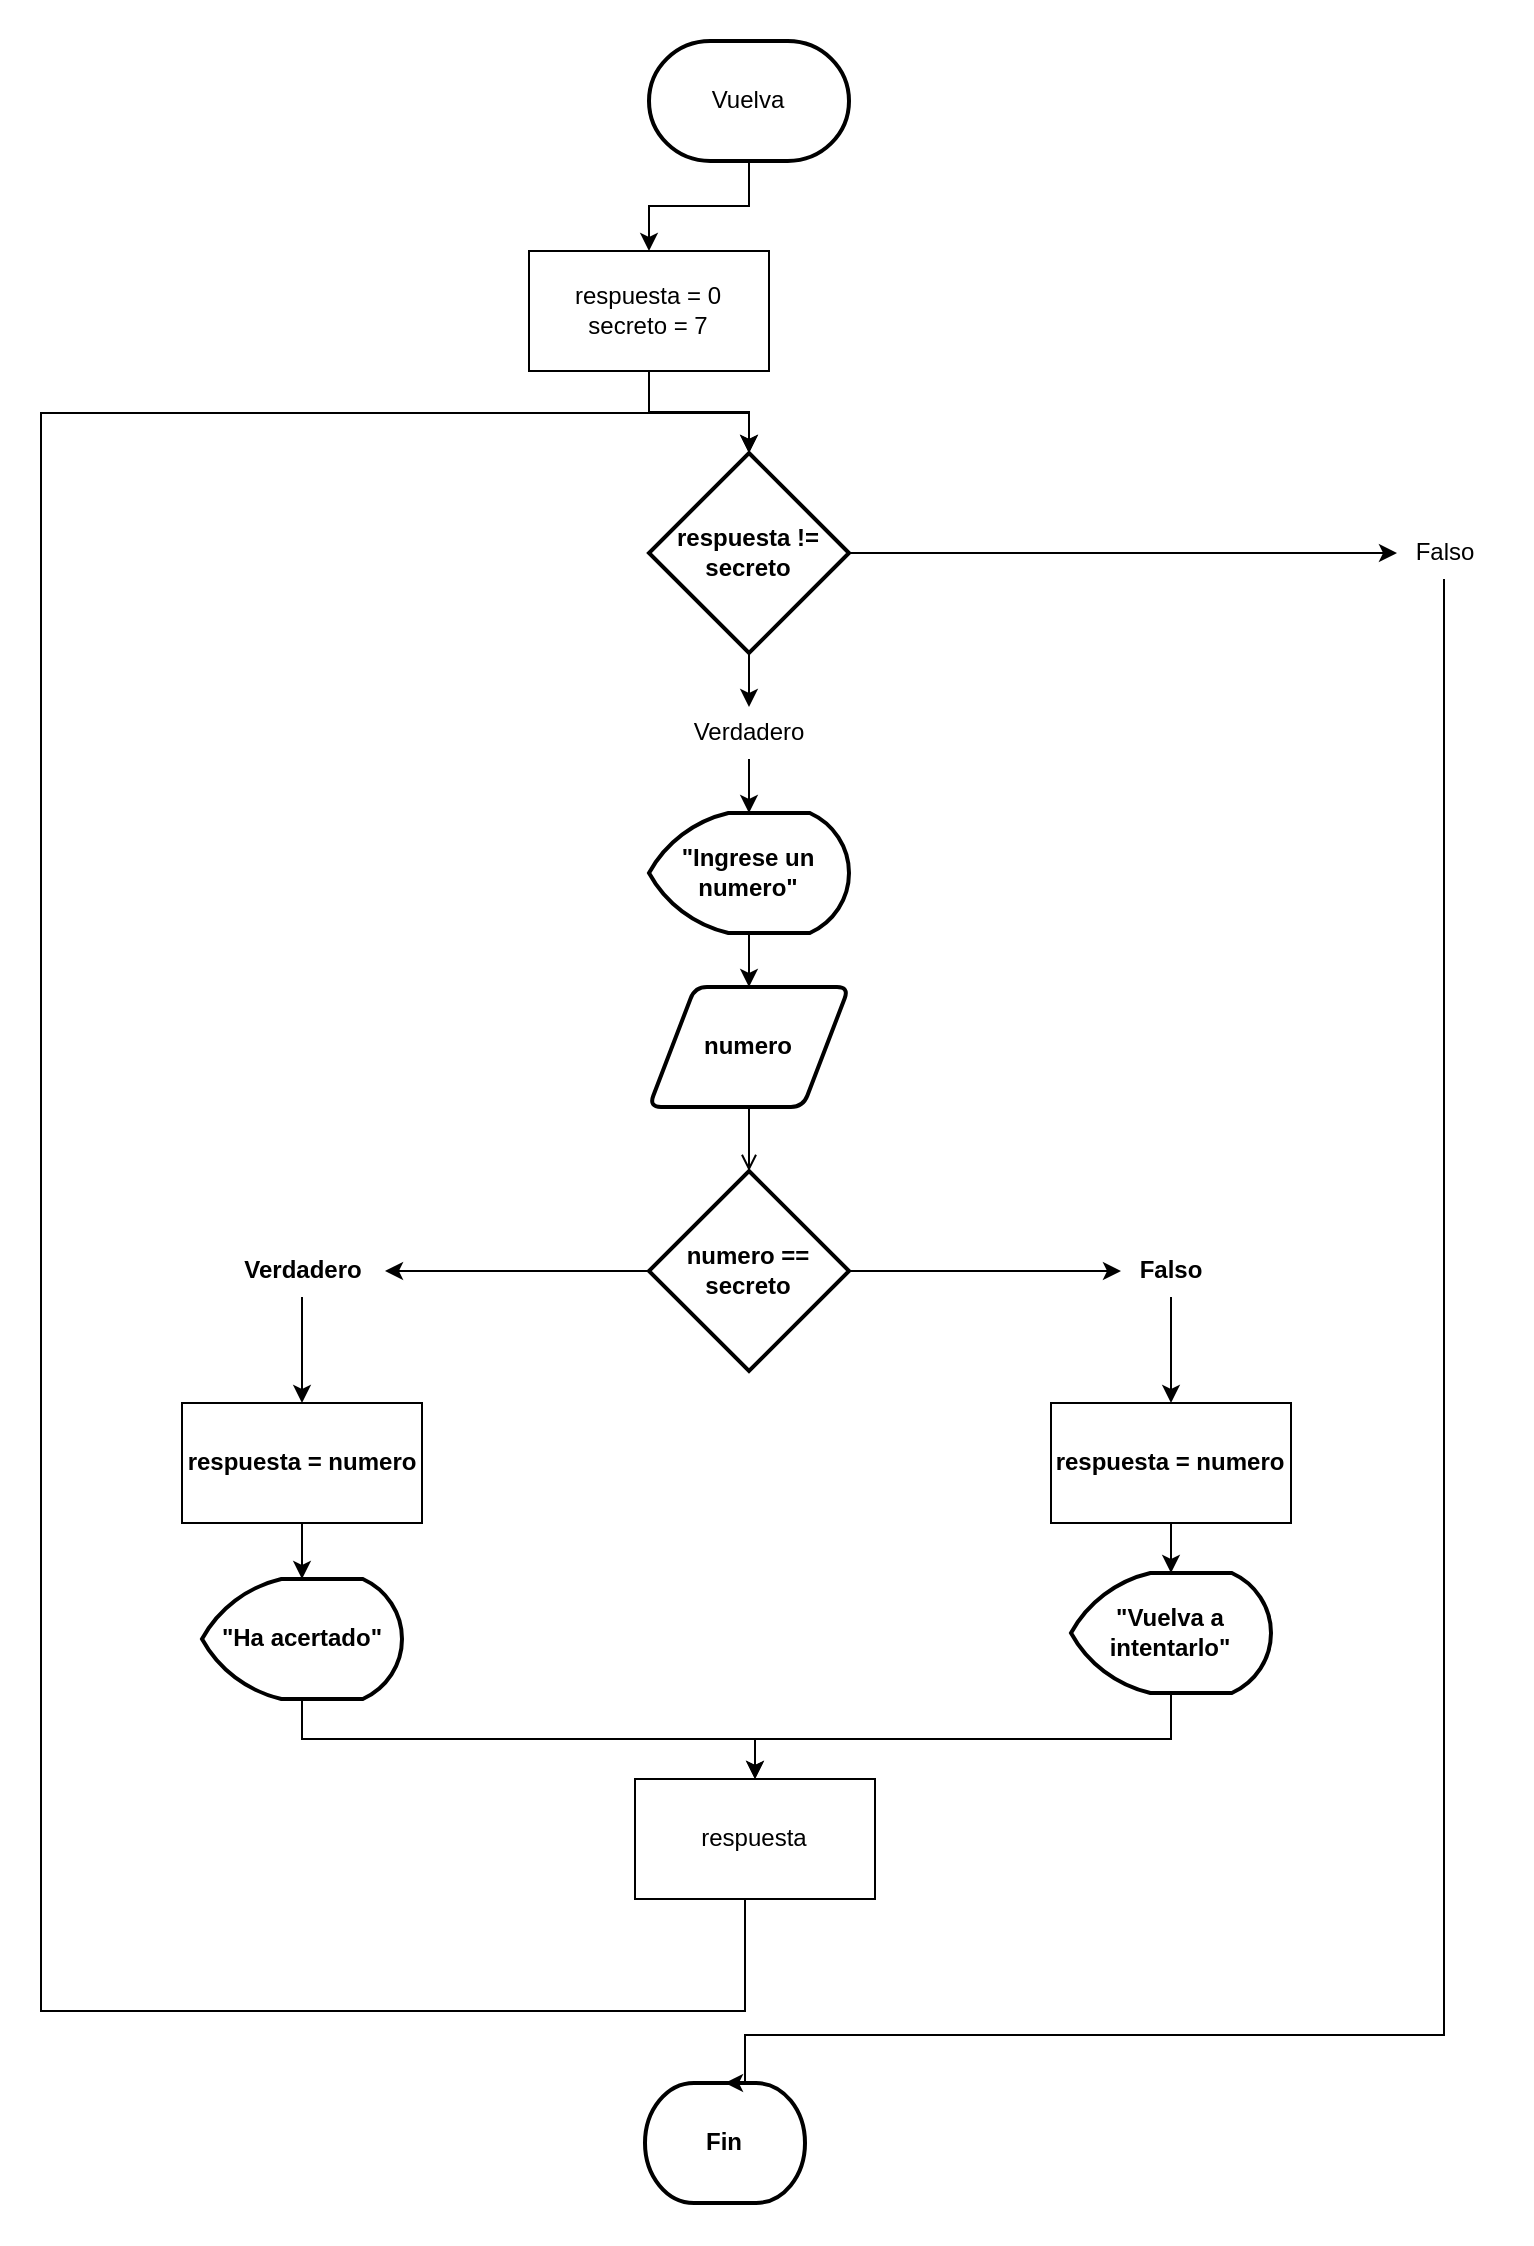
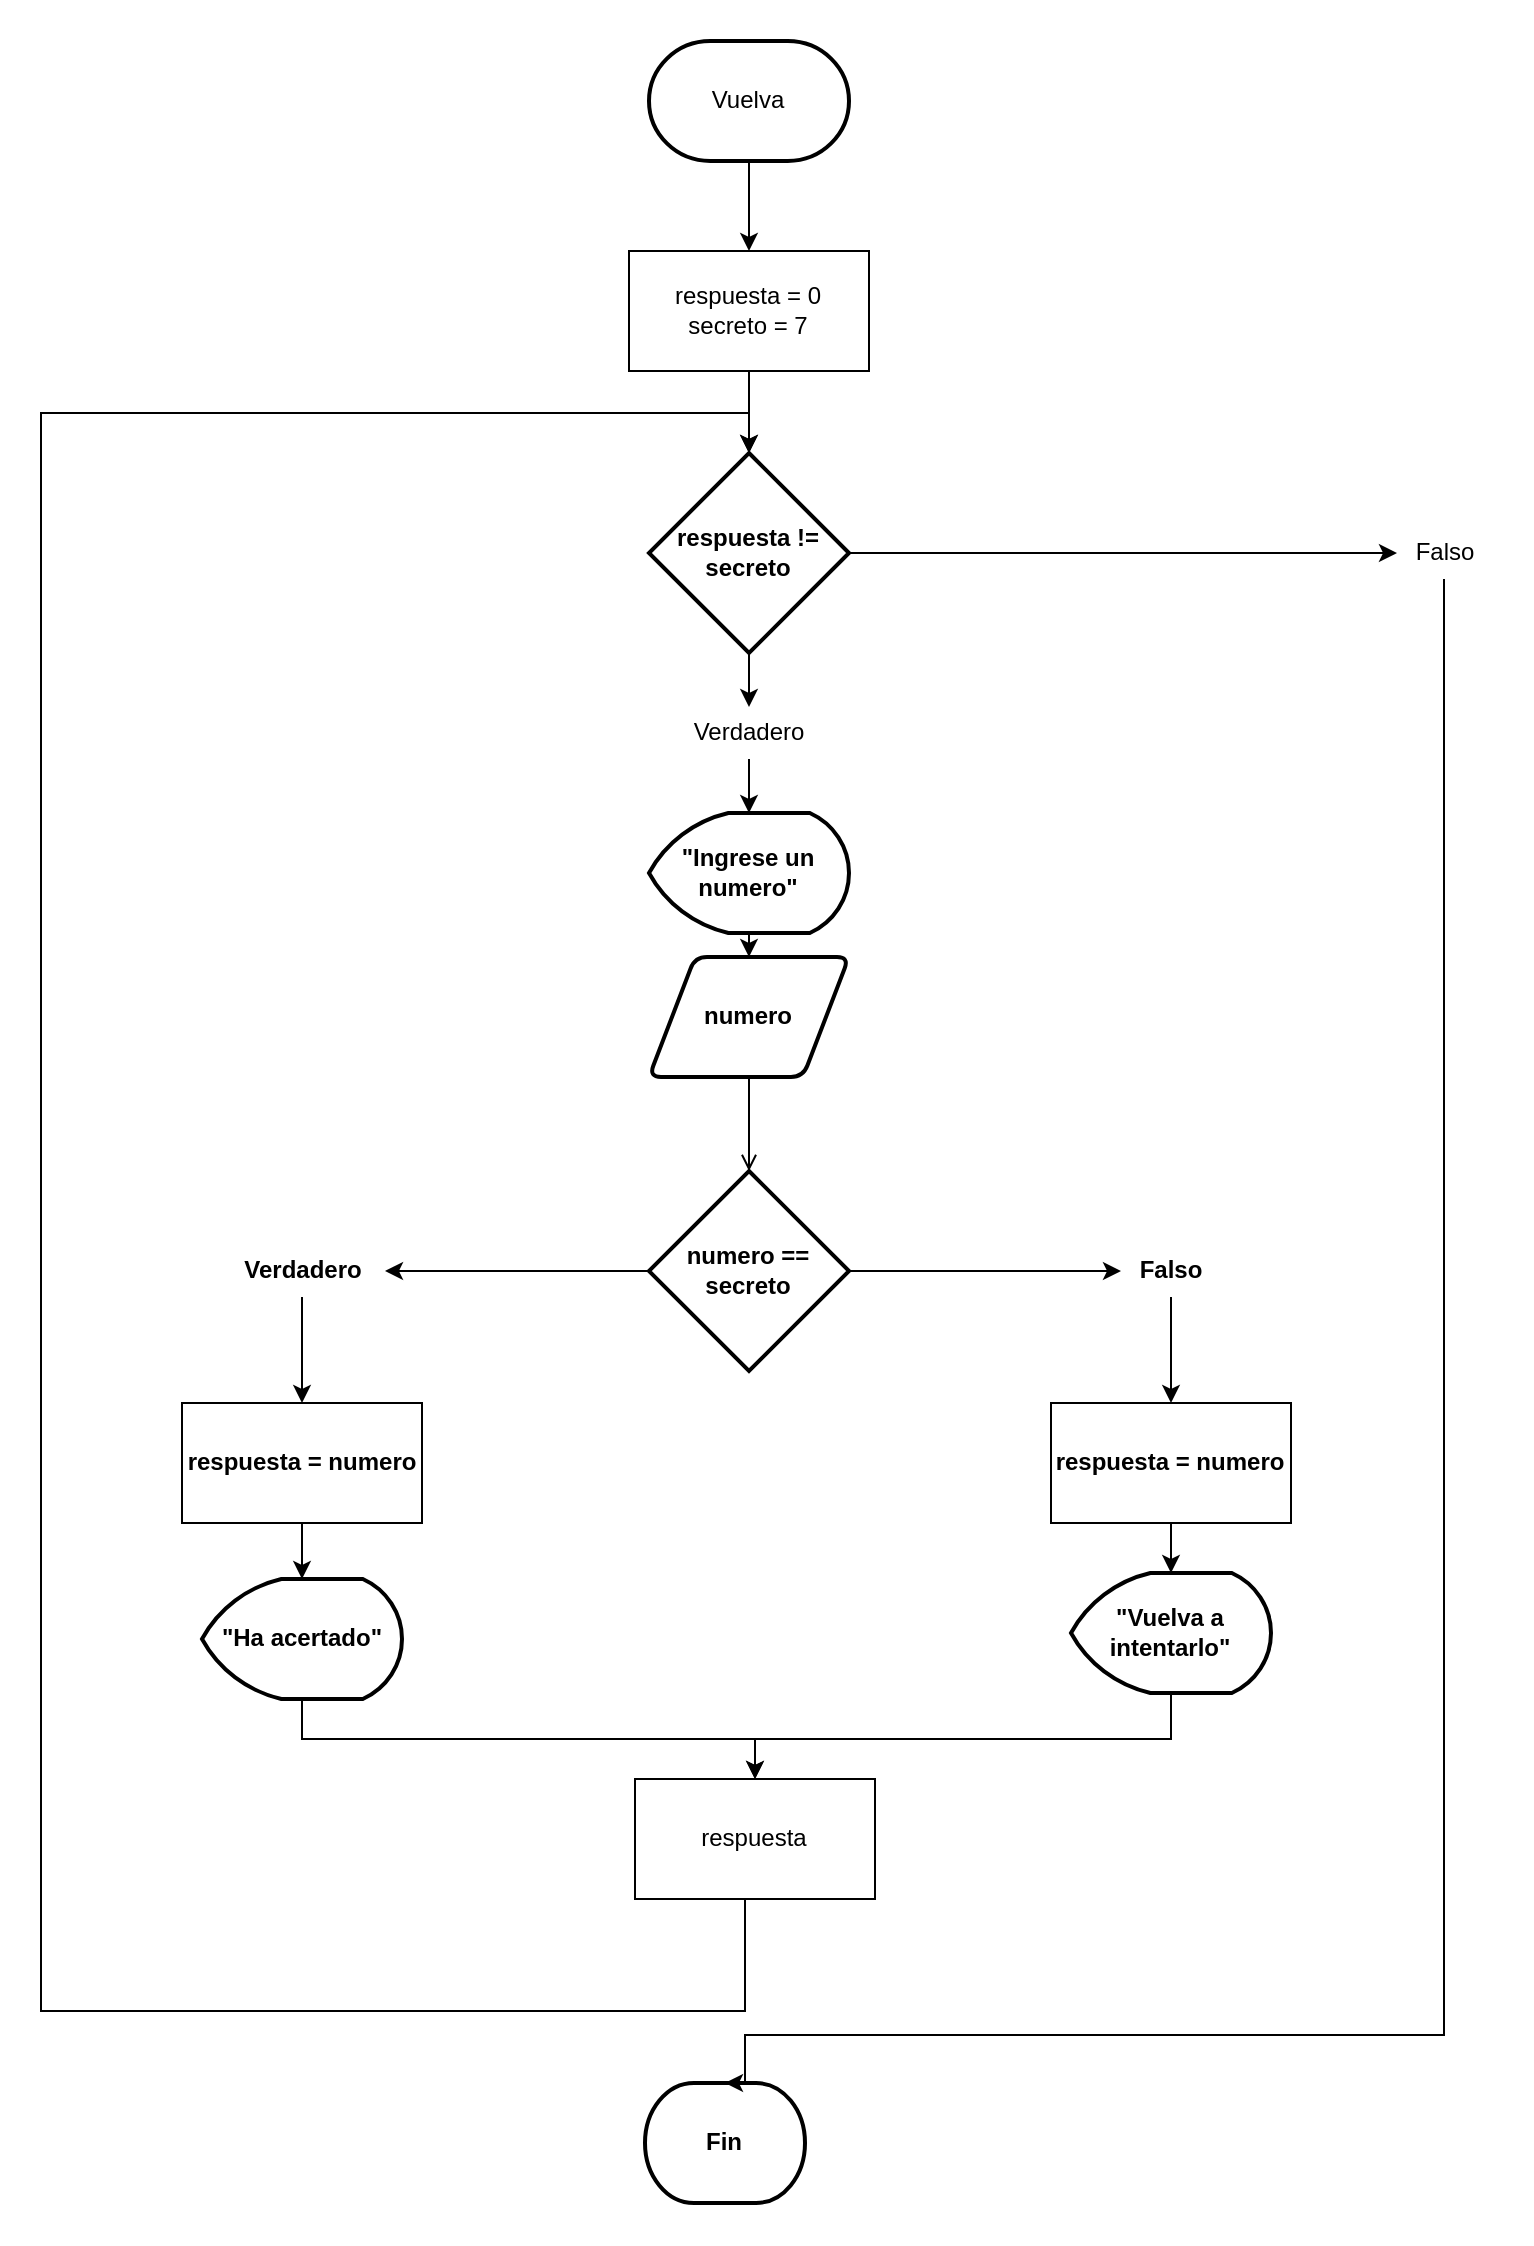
node "respuesta = 0 secreto = 7": moved (649, 311) -> (749, 311)
node "numero": moved (749, 1047) -> (749, 1017)
